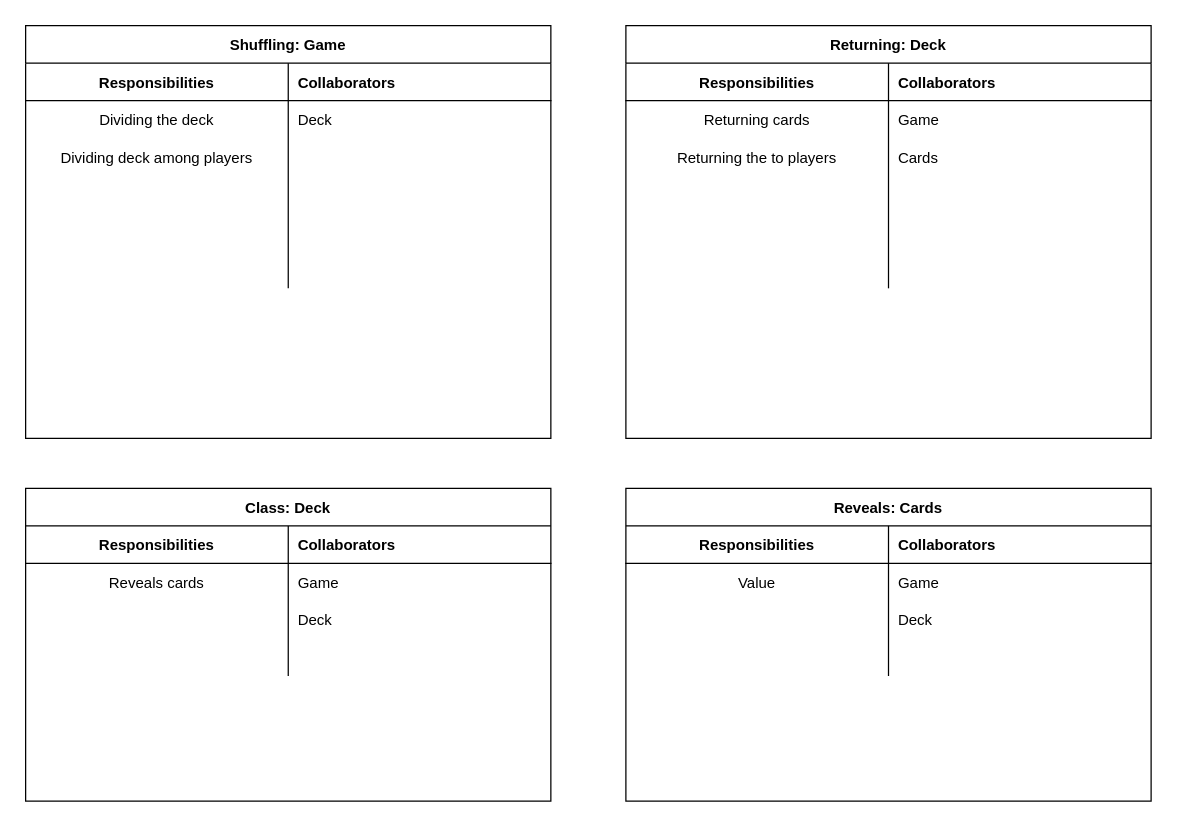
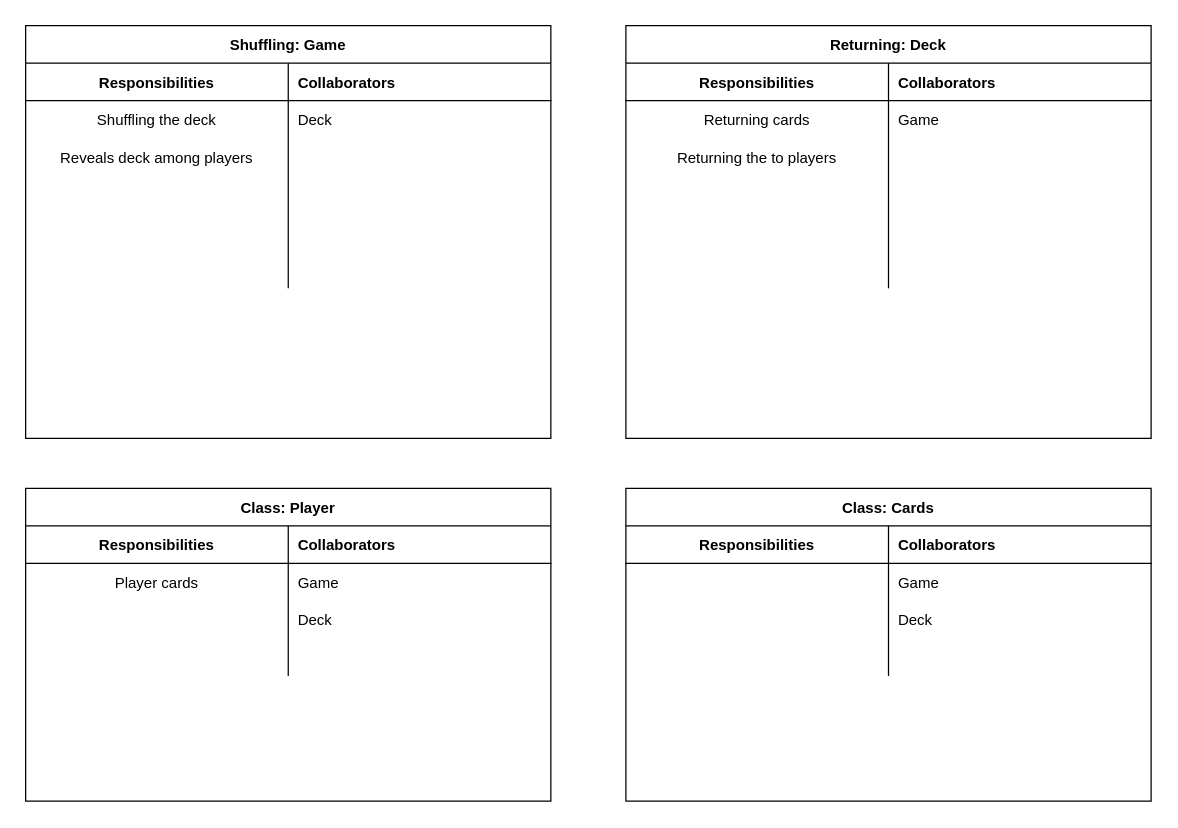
node "Dividing the deck": label "Dividing the deck" -> "Shuffling the deck"
node "Cards": removed
node "Dividing deck among players": label "Dividing deck among players" -> "Reveals deck among players"
node "Class: Deck": label "Class: Deck" -> "Class: Player"
node "Reveals: Cards": label "Reveals: Cards" -> "Class: Cards"
node "Value": removed
node "Reveals cards": label "Reveals cards" -> "Player cards"
